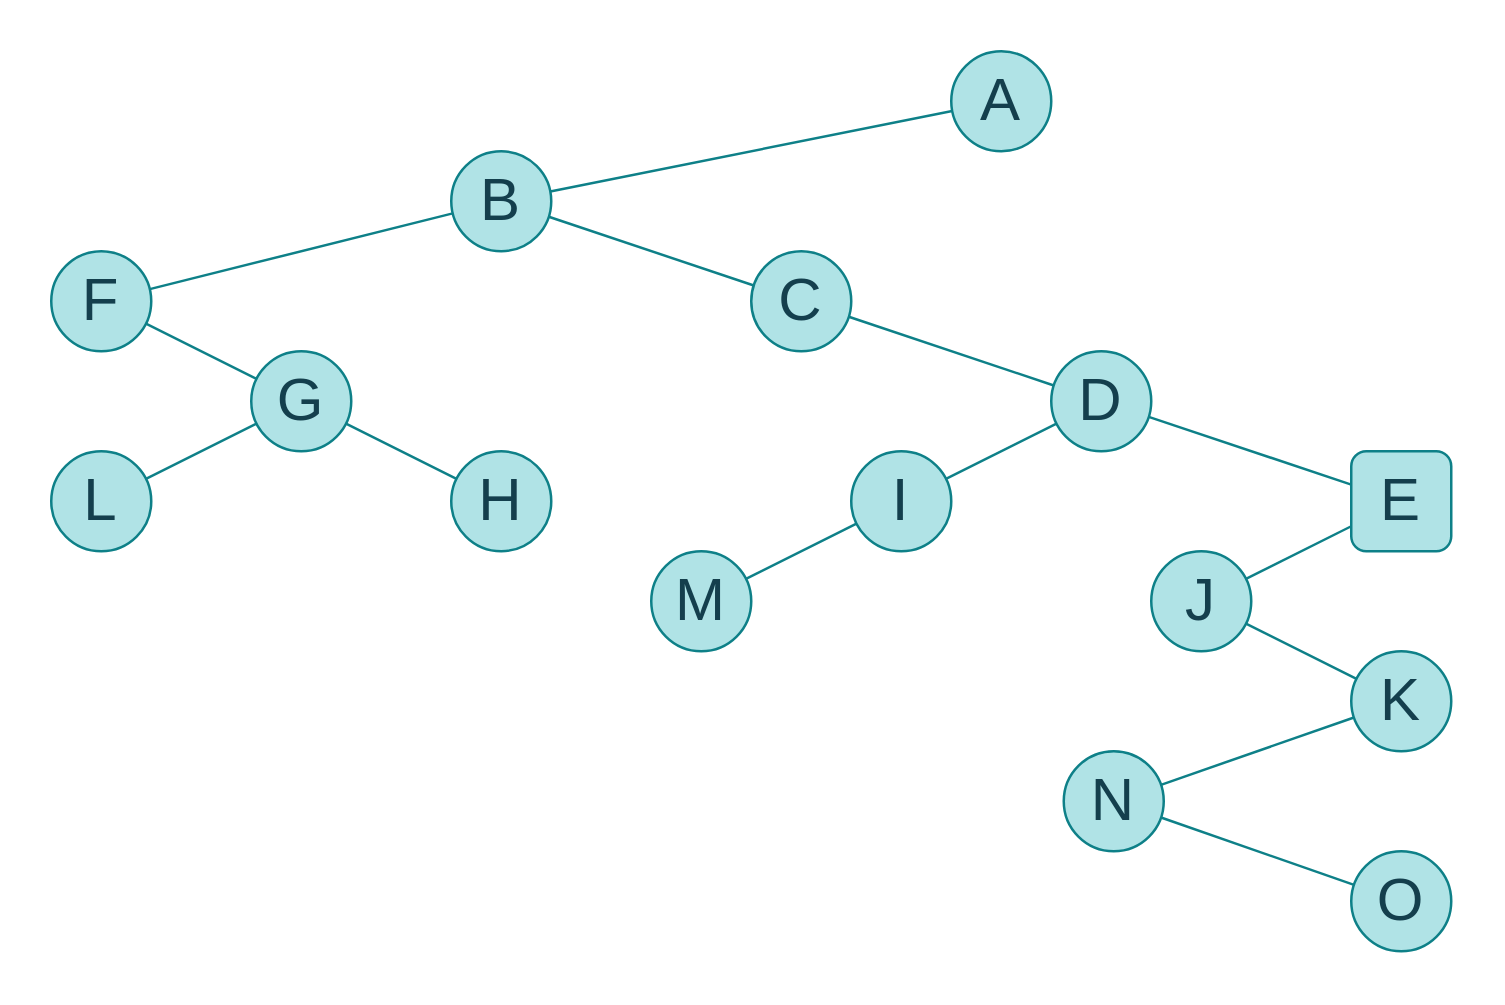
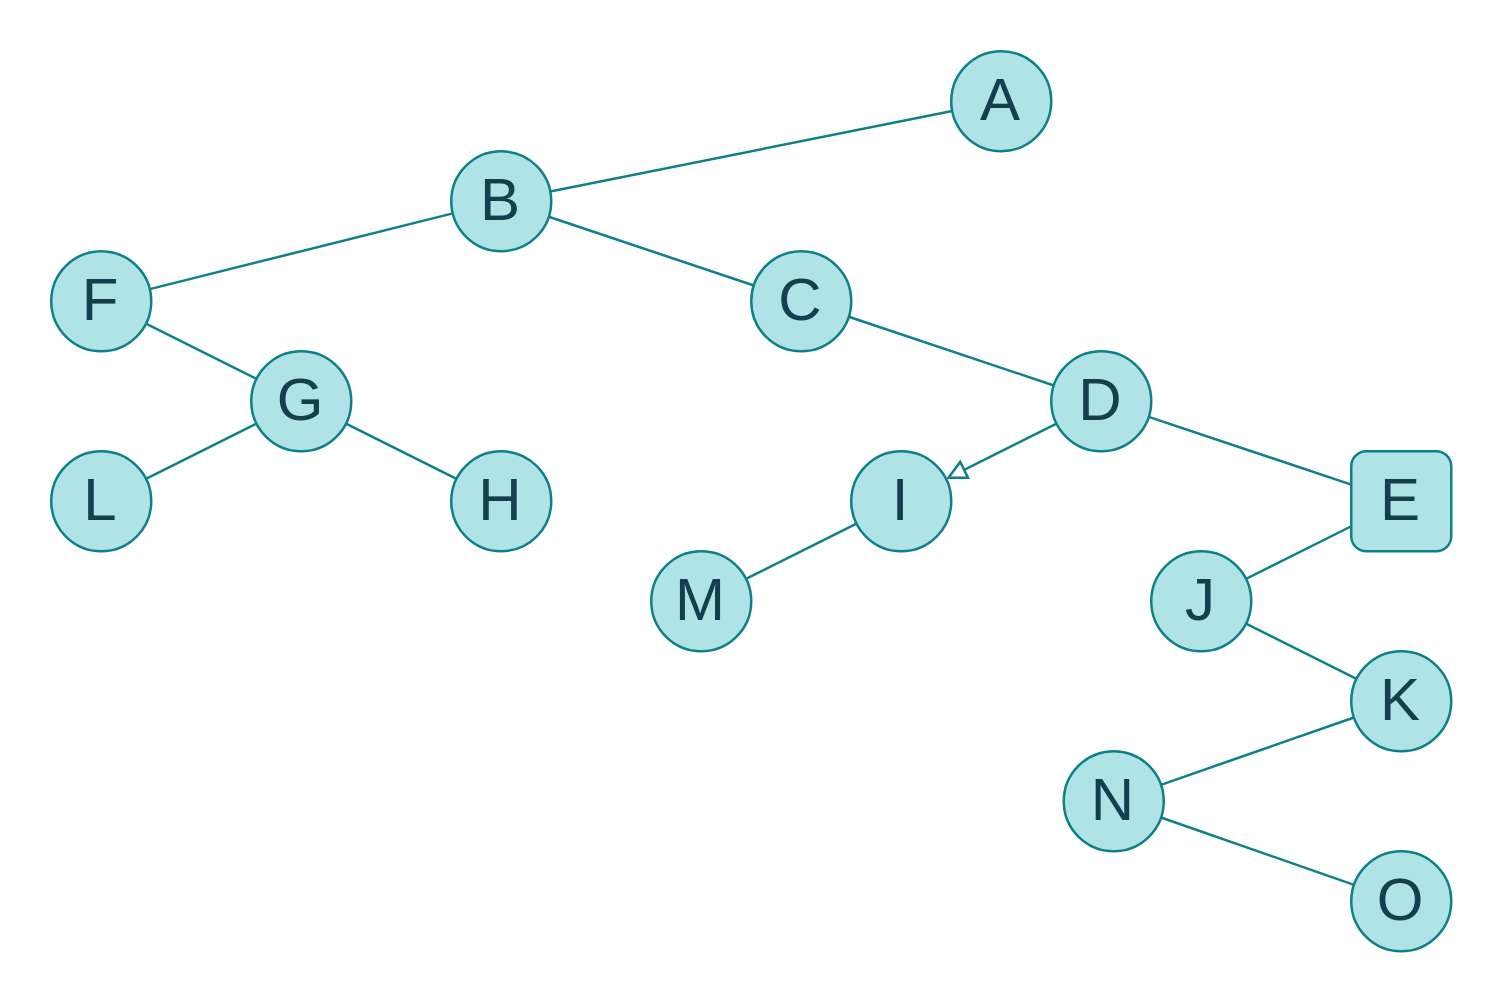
edge "D" -- "I": arrowhead none -> block
